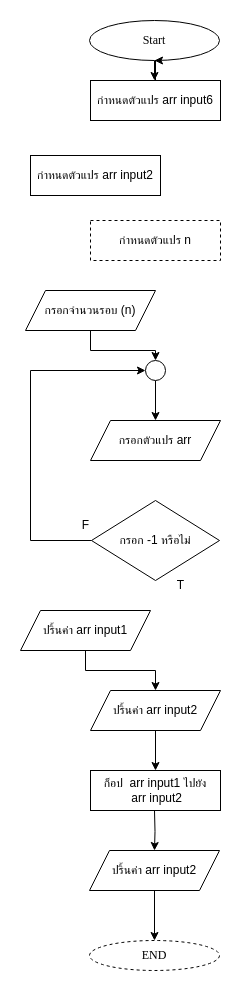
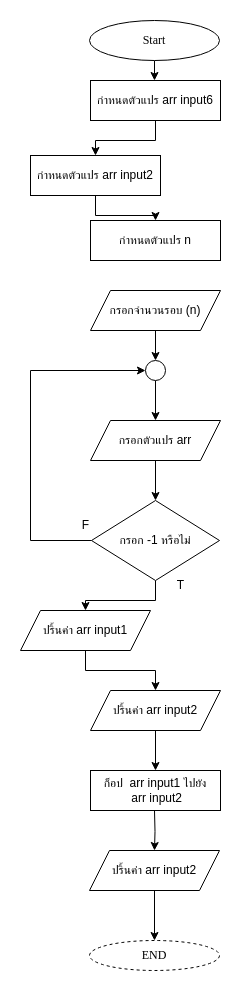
edge "กำหนดตัวแปร arr input6" -> "Start": now "กำหนดตัวแปร arr input6" -> "กำหนดตัวแปร arr input2"
edge "กำหนดตัวแปร arr input2" -> "กำหนดตัวแปร n": added
node "กำหนดตัวแปร n": style dashed -> solid
node "กรอกจำนวนรอบ (n)": moved (91, 311) -> (156, 311)
edge "กรอกตัวแปร arr" -> "กรอก -1 หรือไม่": added
edge "กรอก -1 หรือไม่" -> "ปริ้นค่า arr input1": added
